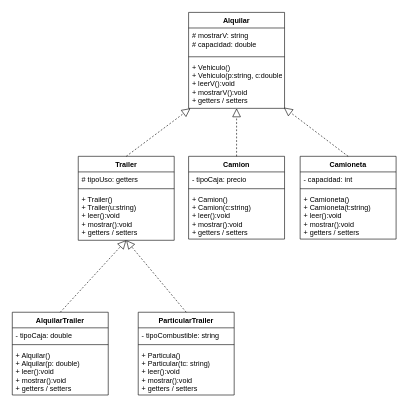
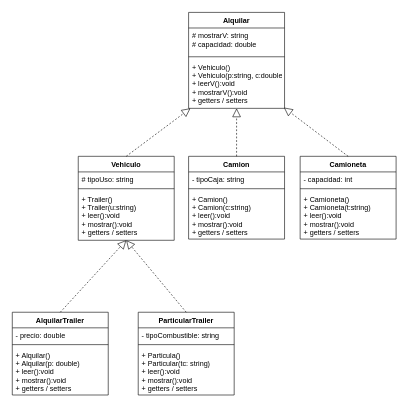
node "Trailer": label "Trailer" -> "Vehiculo"
node "# tipoUso: getters": label "# tipoUso: getters" -> "# tipoUso: string"
node "- tipoCaja: precio": label "- tipoCaja: precio" -> "- tipoCaja: string"
node "- tipoCaja: double": label "- tipoCaja: double" -> "- precio: double"
